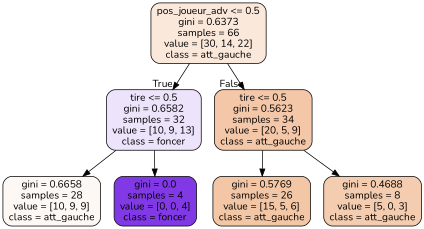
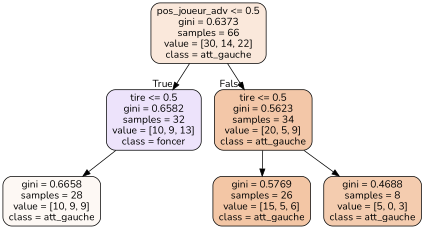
node "gini = 0.0 samples = 4 value = [0, 0, 4] class = foncer": removed
